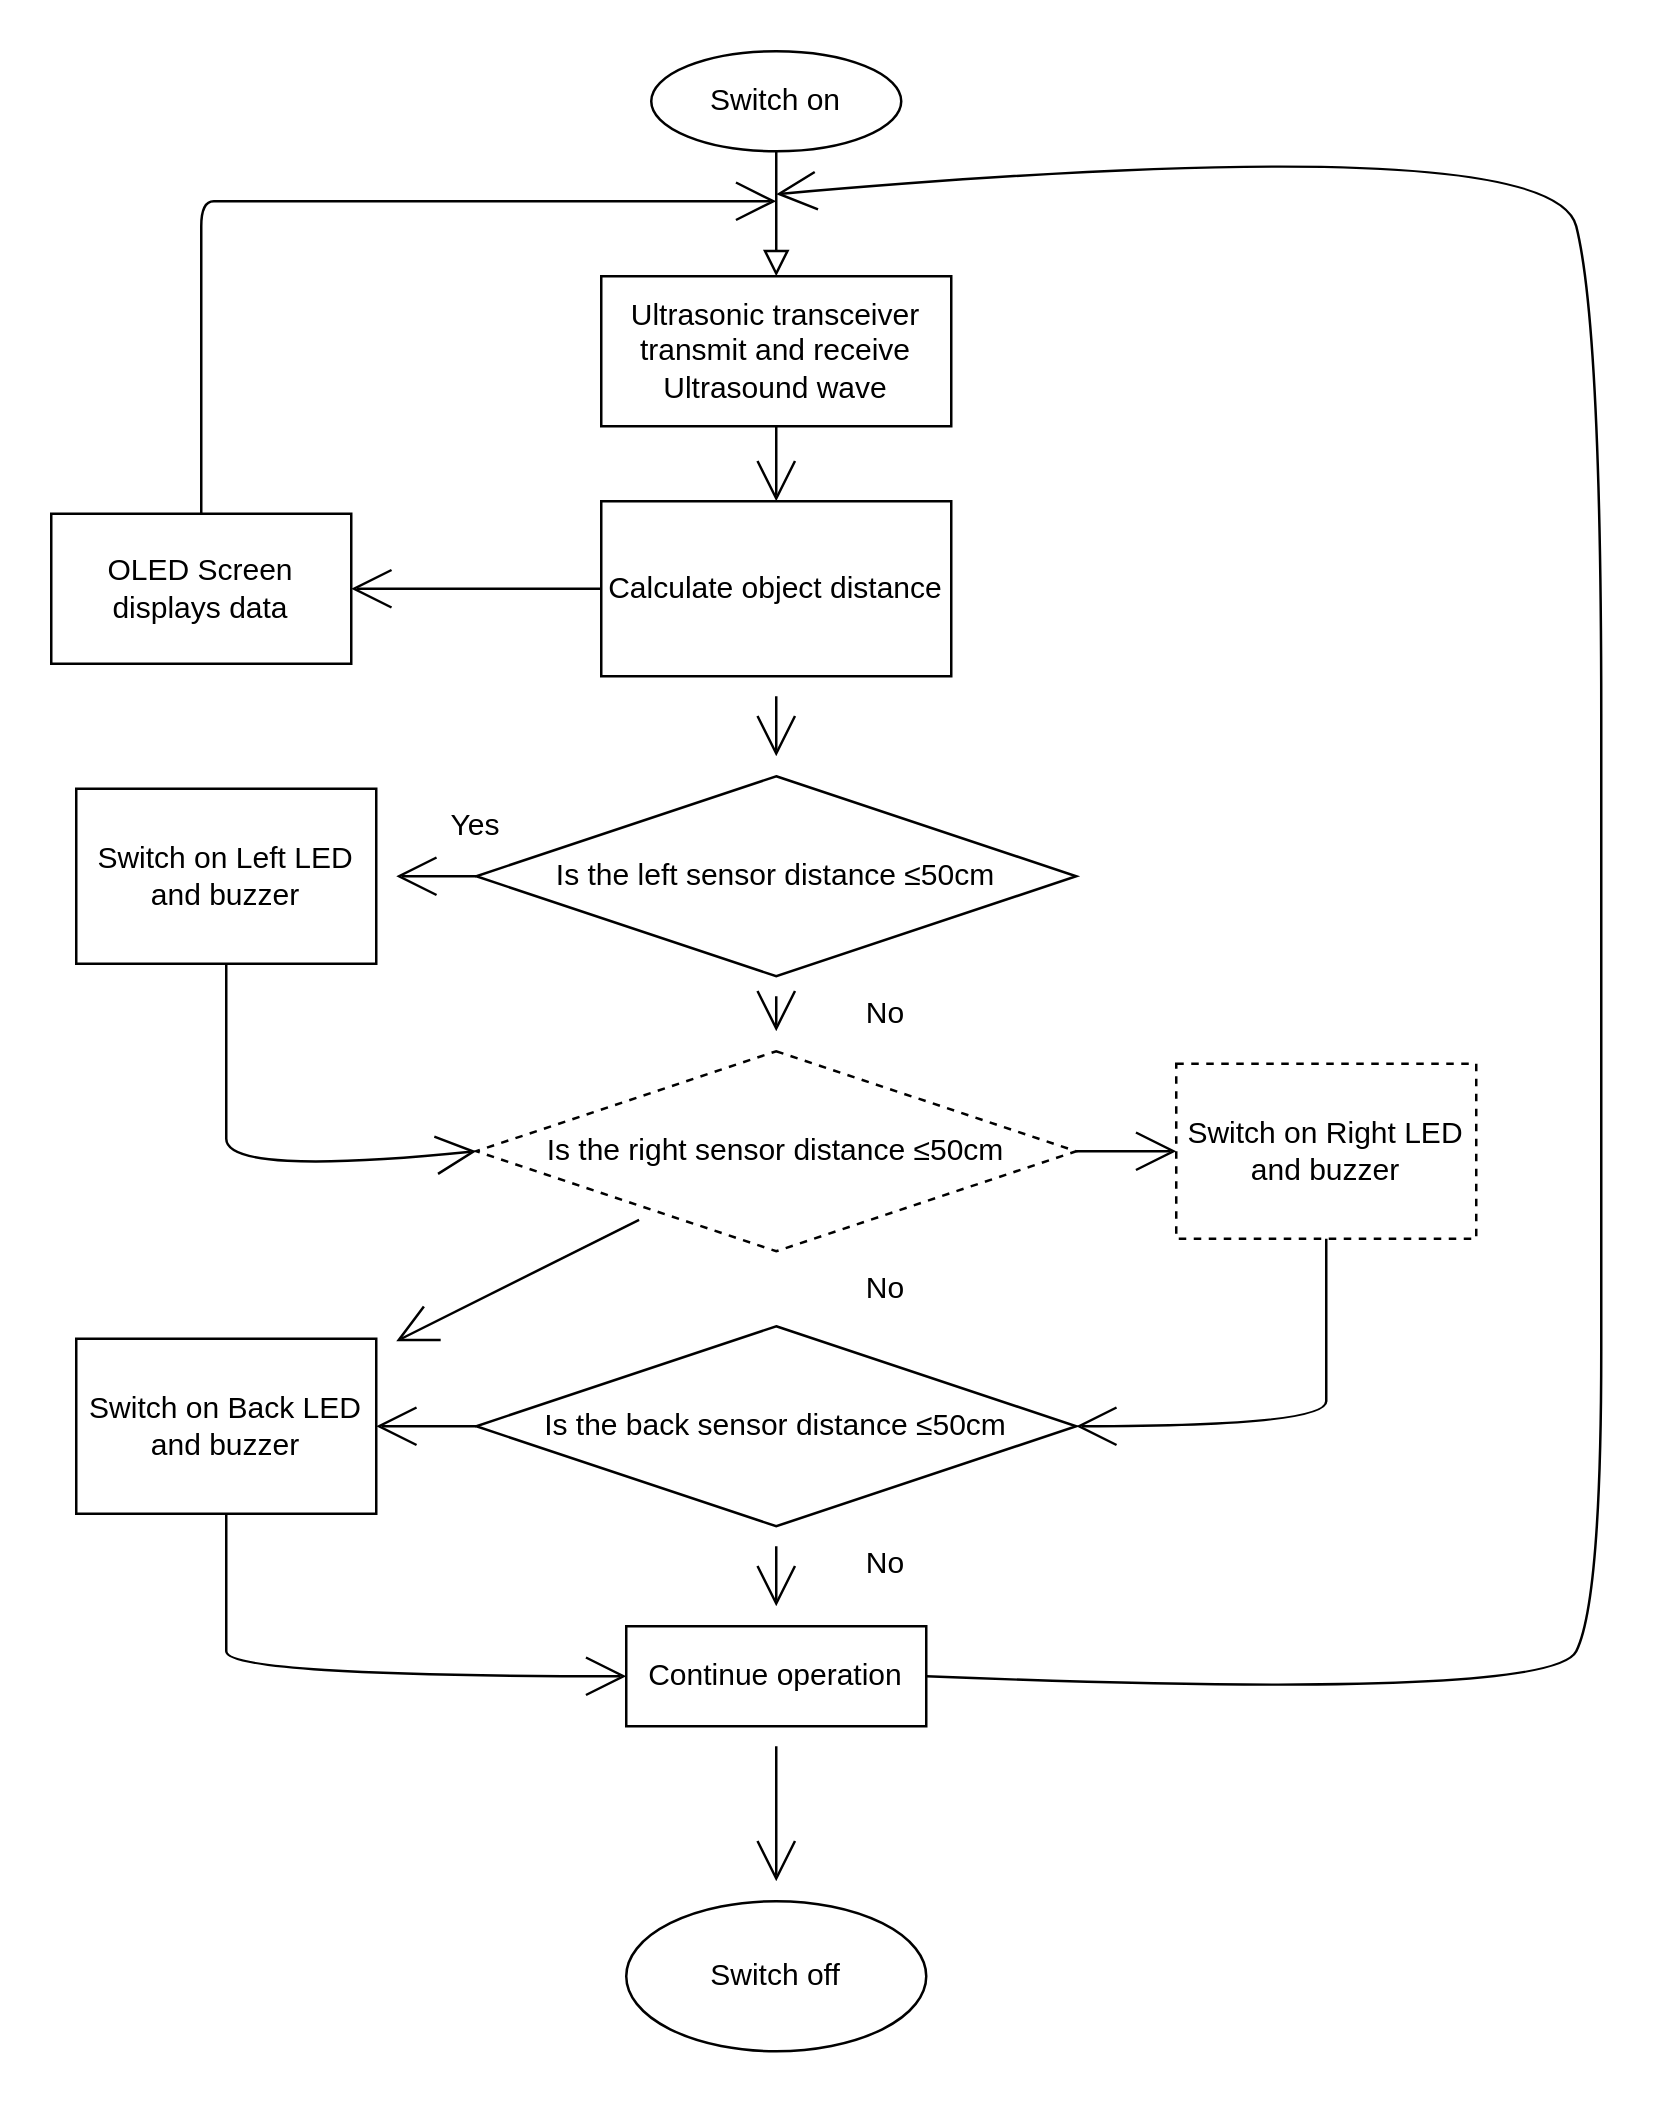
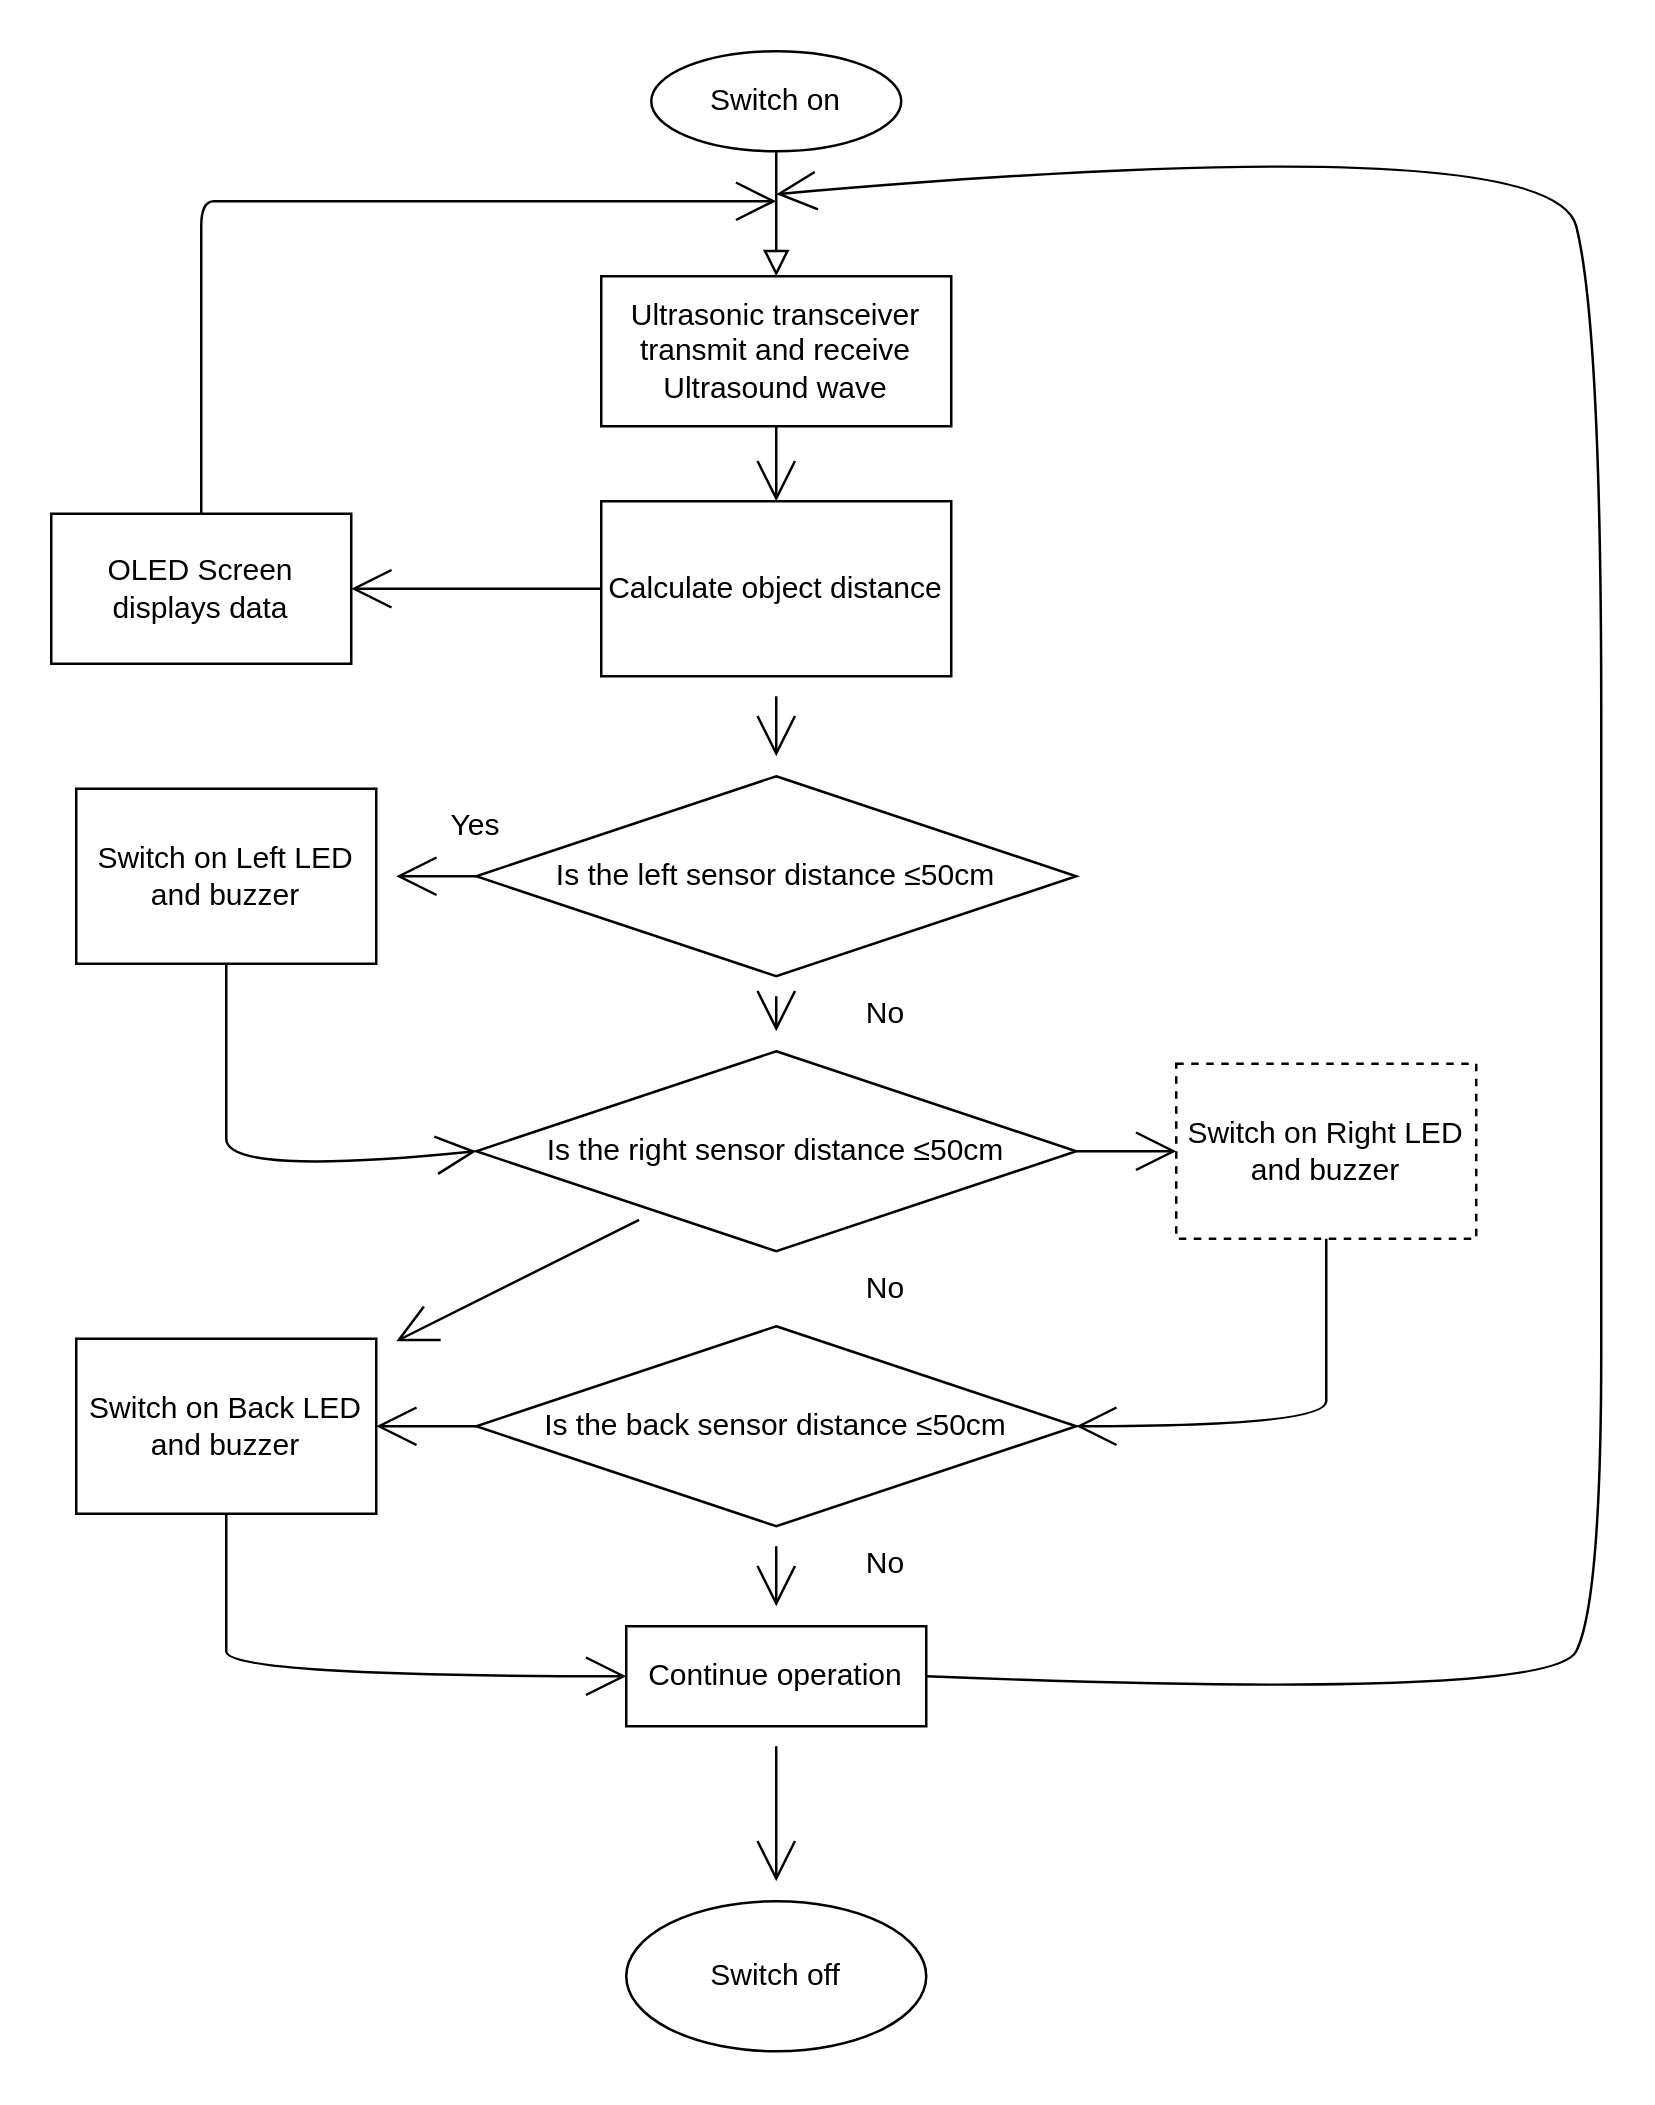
node "Is the right sensor distance ≤50cm": style dashed -> solid
